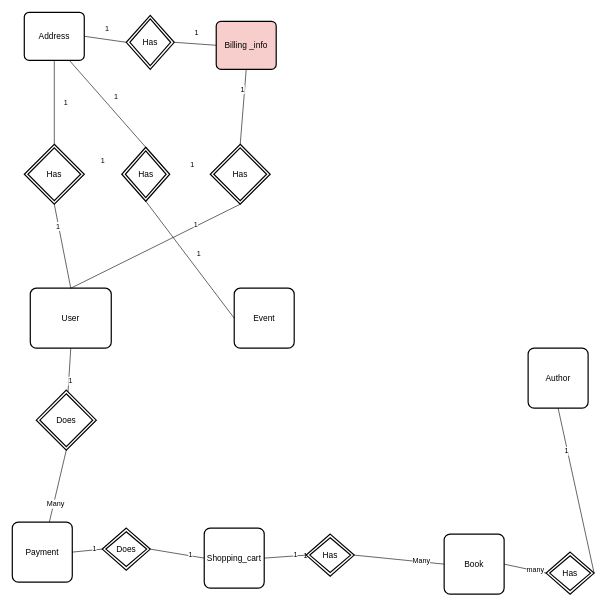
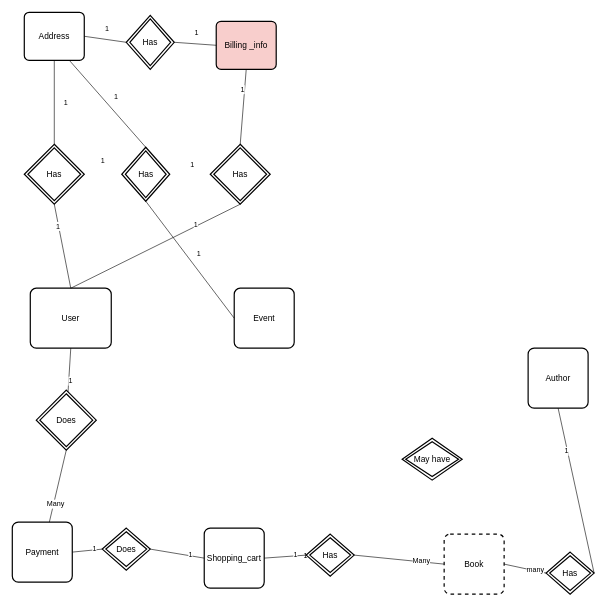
node "May have": added
node "Book": style solid -> dashed
